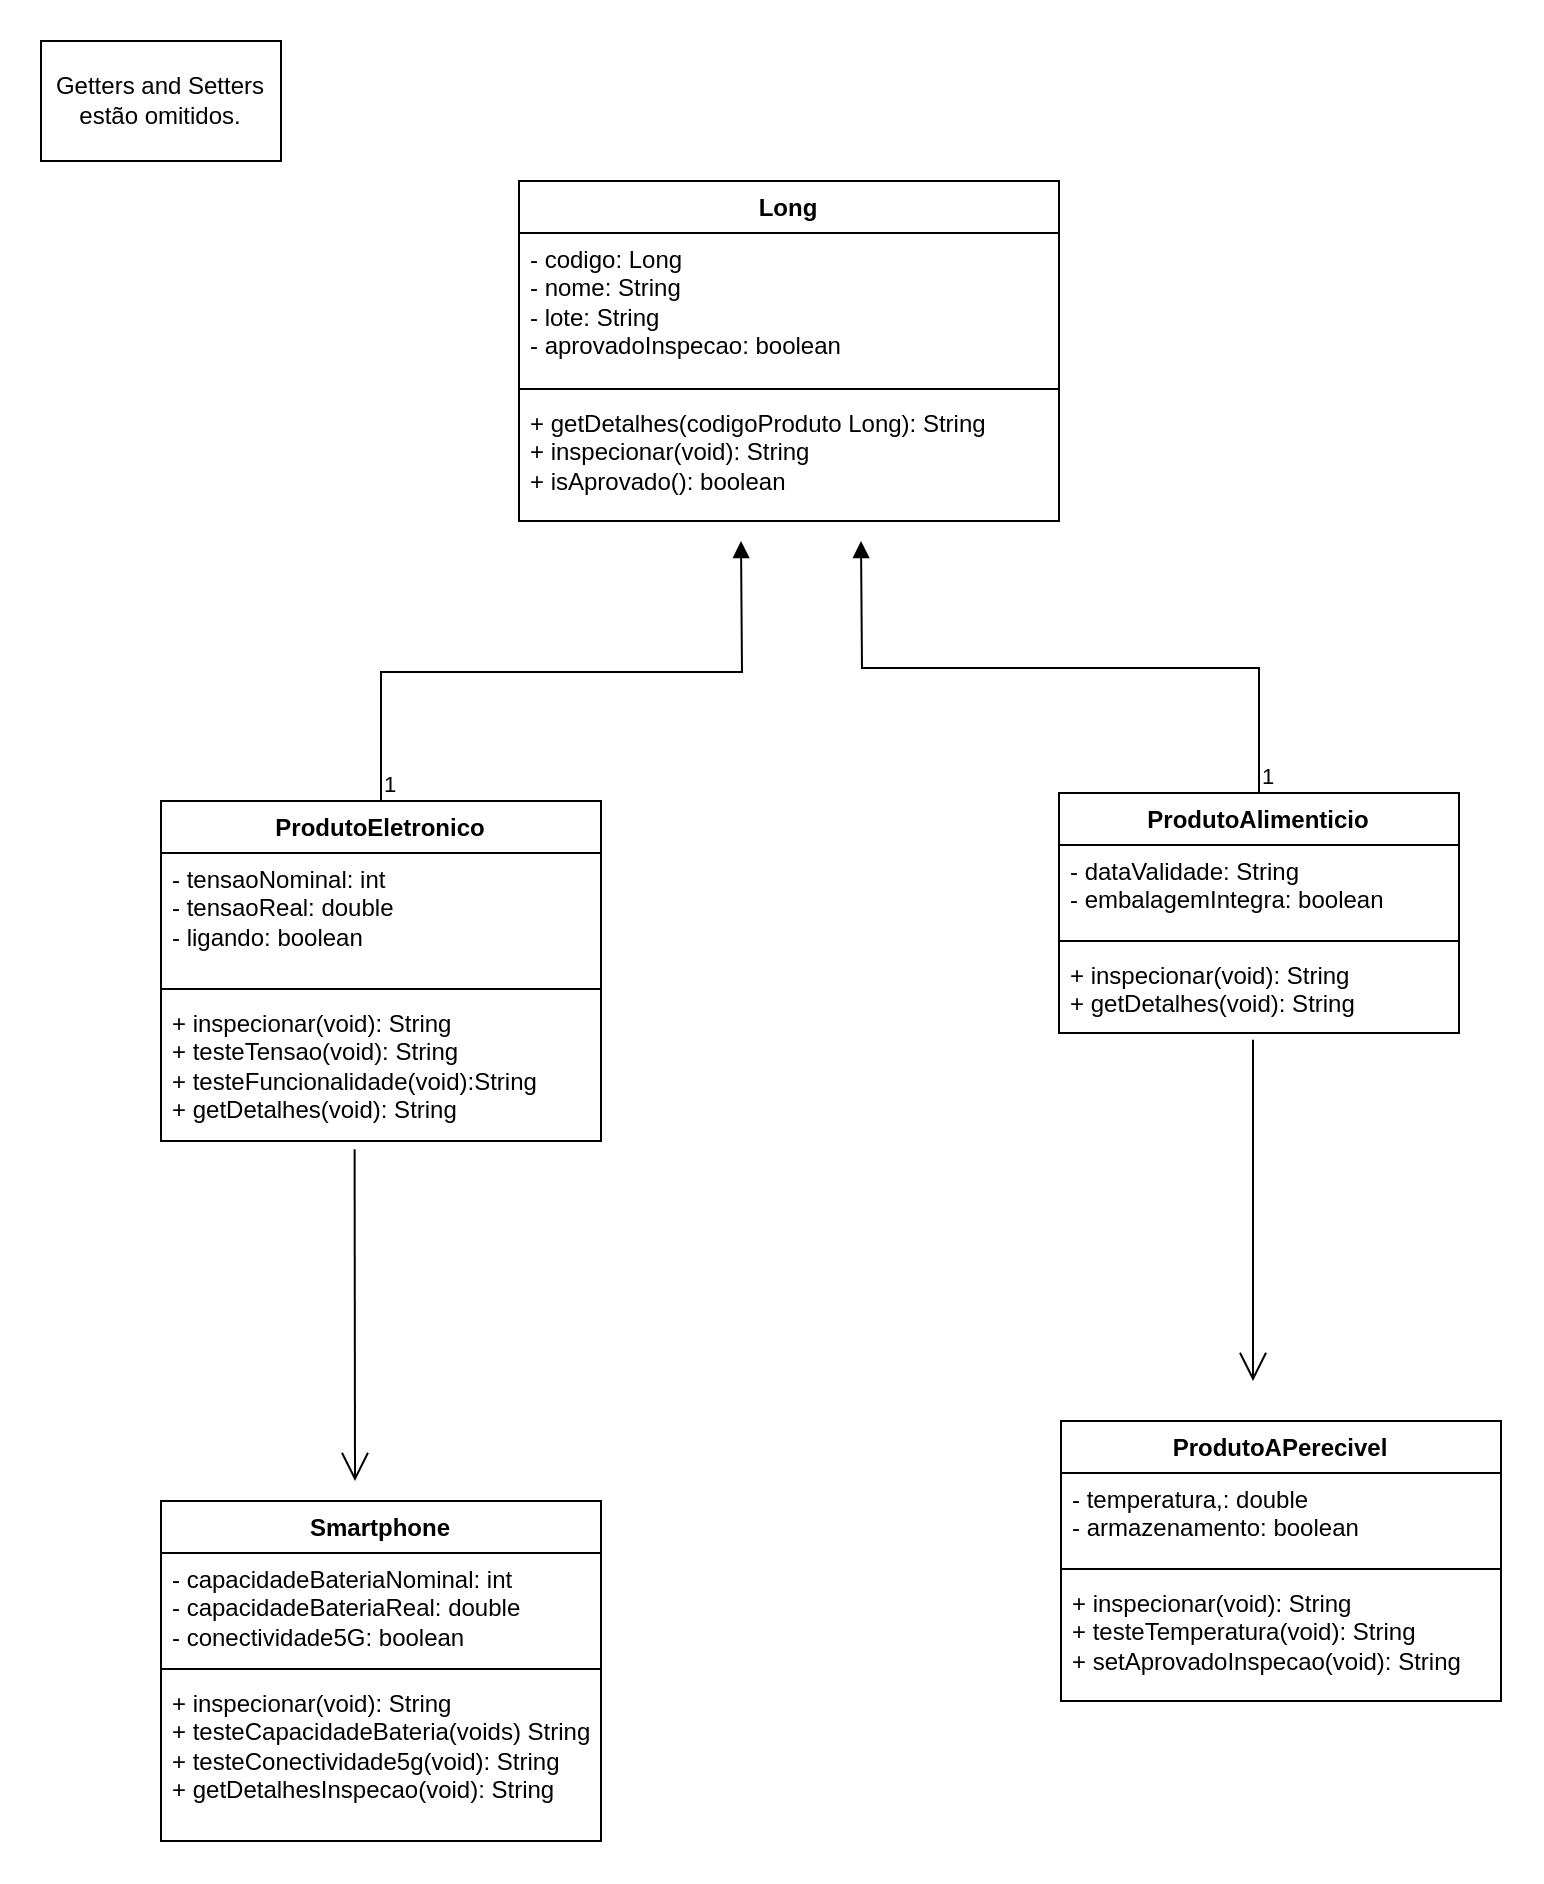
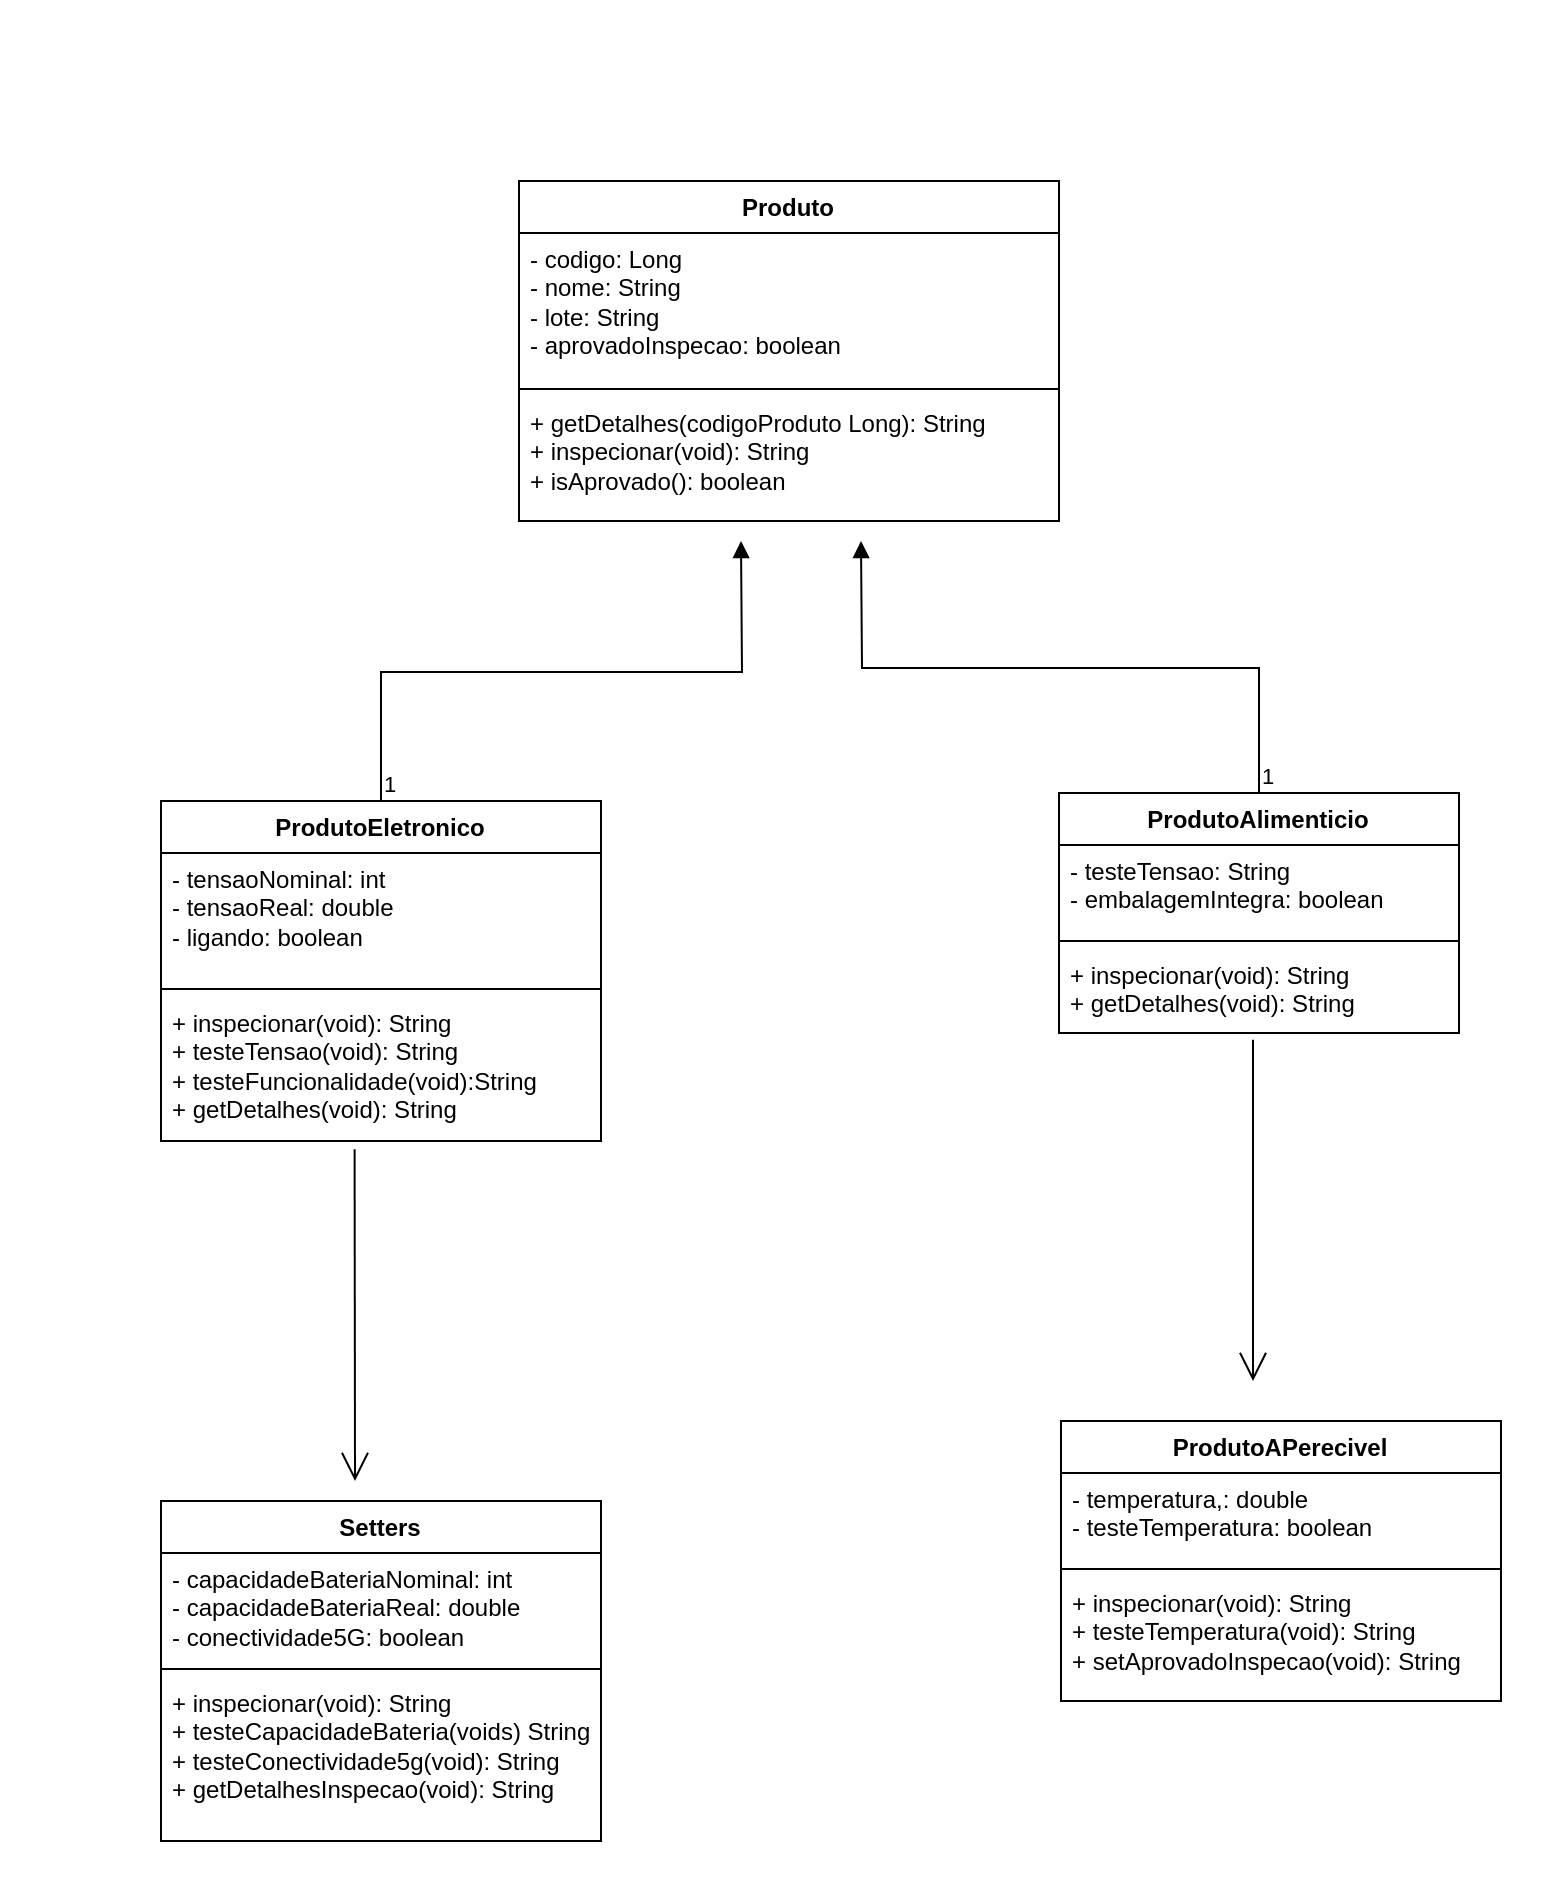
node "Getters and Setters estão omitidos.": removed
node "Long": label "Long" -> "Produto"
node "- dataValidade: String - embalagemIntegra: boolean": label "- dataValidade: String - embalagemIntegra: boolean" -> "- testeTensao: String - embalagemIntegra: boolean"
node "- temperatura,: double - armazenamento: boolean": label "- temperatura,: double - armazenamento: boolean" -> "- temperatura,: double - testeTemperatura: boolean"
node "Smartphone": label "Smartphone" -> "Setters"
